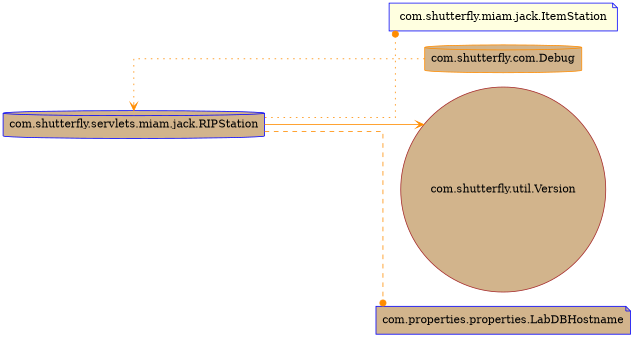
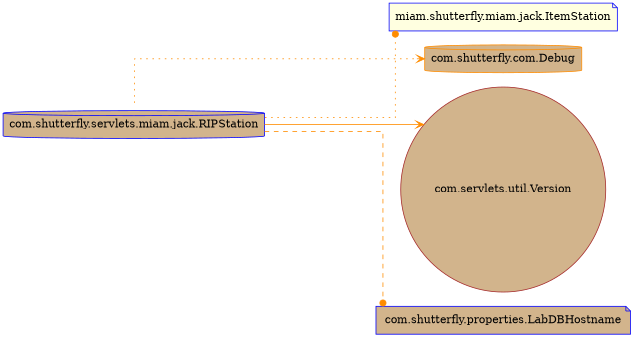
node "com.shutterfly.miam.jack.ItemStation": label "com.shutterfly.miam.jack.ItemStation" -> "miam.shutterfly.miam.jack.ItemStation"
edge "com.shutterfly.com.Debug" -> "com.shutterfly.servlets.miam.jack.RIPStation": reversed
node "com.shutterfly.util.Version": label "com.shutterfly.util.Version" -> "com.servlets.util.Version"
node "com.properties.properties.LabDBHostname": label "com.properties.properties.LabDBHostname" -> "com.shutterfly.properties.LabDBHostname"
